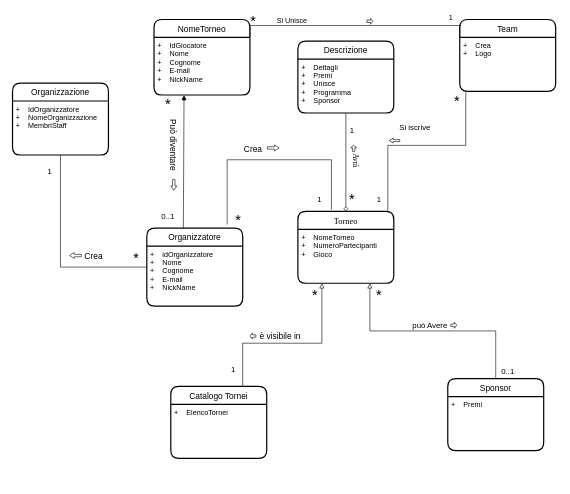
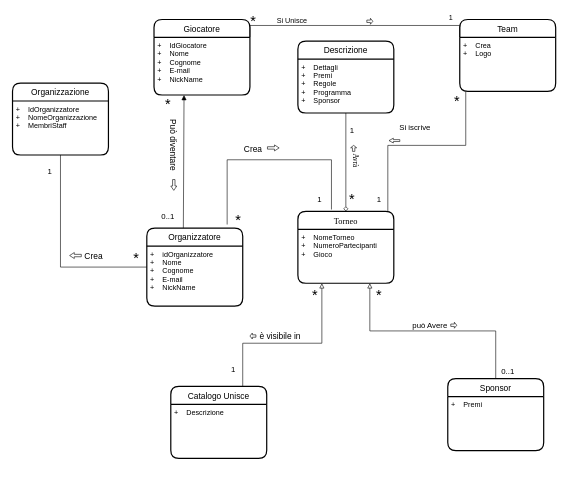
node "NomeTorneo": label "NomeTorneo" -> "Giocatore"
node "+ Dettagli + Premi + Unisce + Programma + Sponsor": label "+ Dettagli + Premi + Unisce + Programma + Sponsor" -> "+ Dettagli + Premi + Regole + Programma + Sponsor"
node "Catalogo Tornei": label "Catalogo Tornei" -> "Catalogo Unisce"
node "+ ElencoTornei": label "+ ElencoTornei" -> "+ Descrizione"
